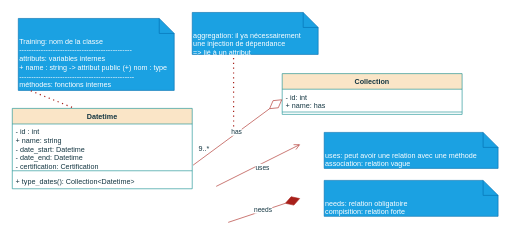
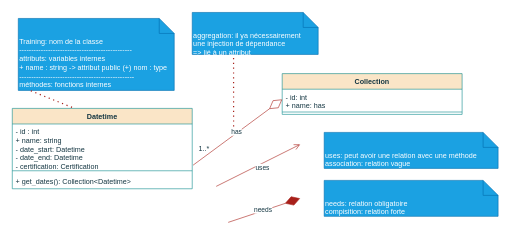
node "9..*": label "9..*" -> "1..*"
node "+ type_dates(): Collection<Datetime>": label "+ type_dates(): Collection<Datetime>" -> "+ get_dates(): Collection<Datetime>"
